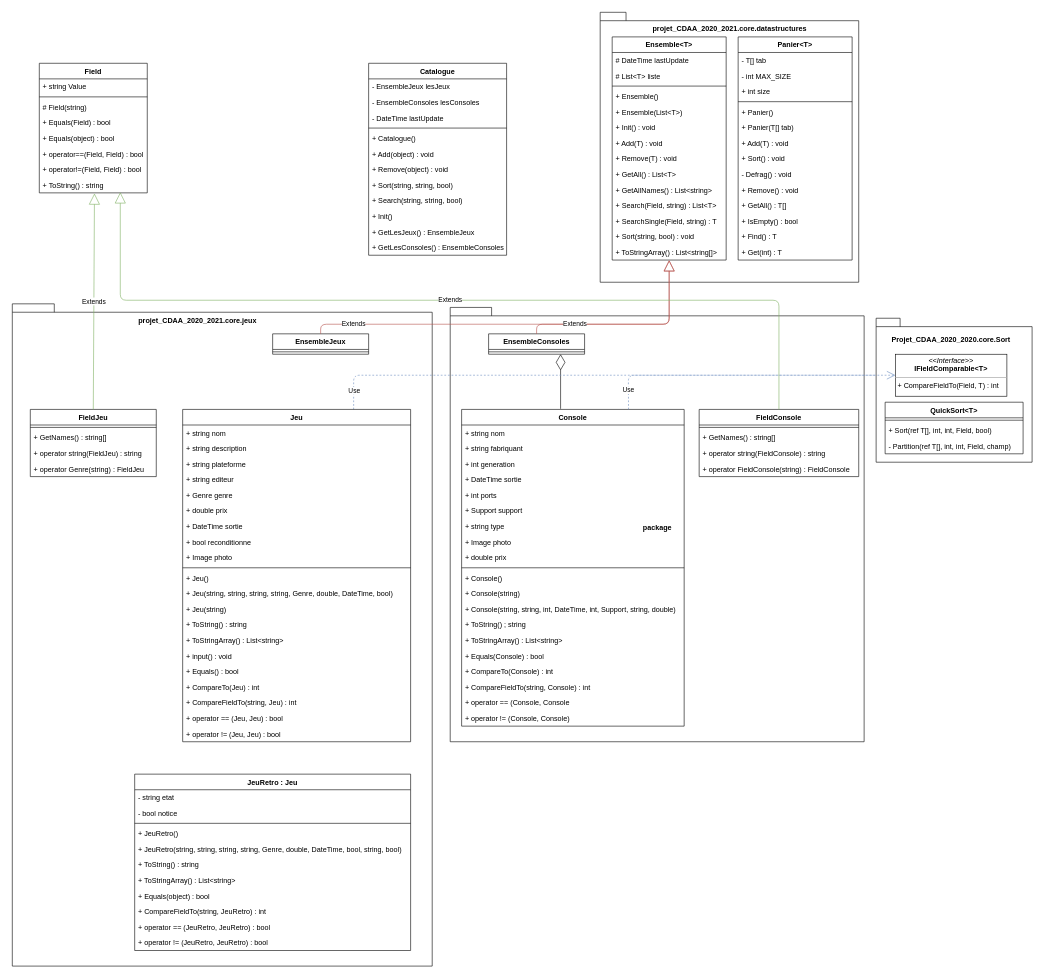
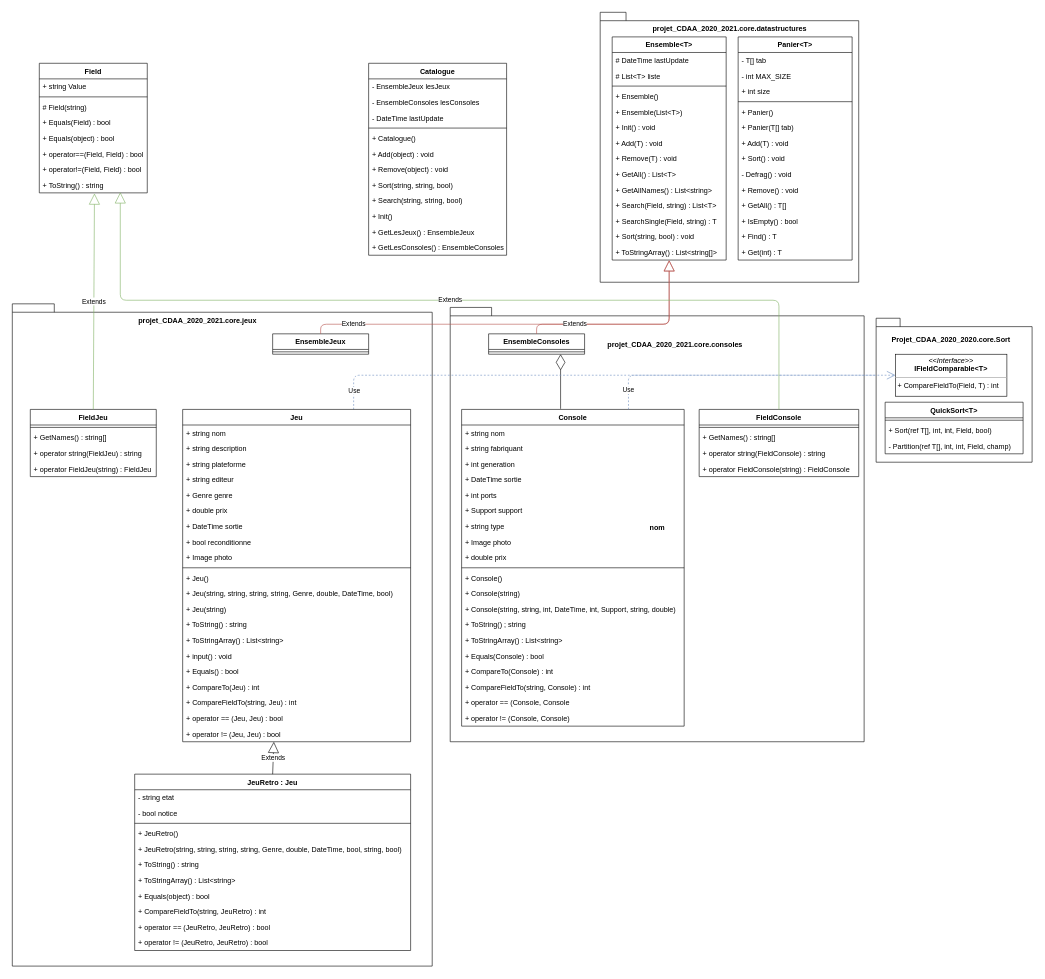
node "projet_CDAA_2020_2021.core.consoles": added
node "+ operator Genre(string) : FieldJeu": label "+ operator Genre(string) : FieldJeu" -> "+ operator FieldJeu(string) : FieldJeu"
node "package": label "package" -> "nom"
edge "JeuRetro : Jeu" -> "+ operator != (Jeu, Jeu) : bool": added, label "Extends"
